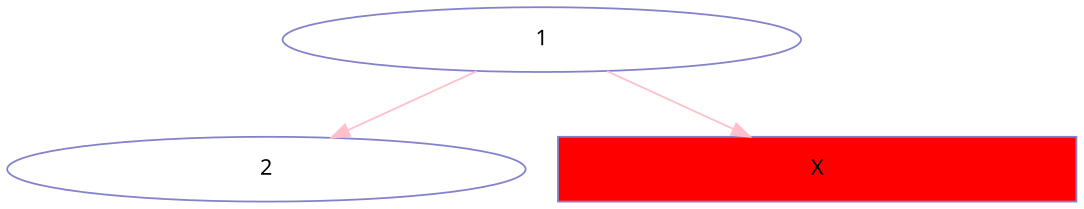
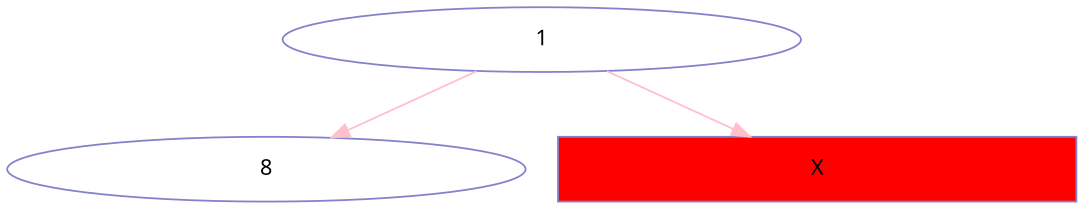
node "2": label "2" -> "8"
